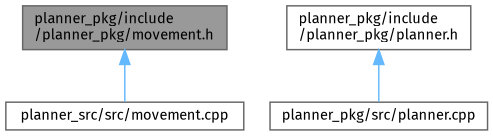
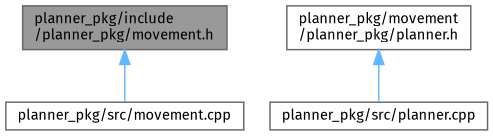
node "planner_pkg/include /planner_pkg/planner.h": label "planner_pkg/include /planner_pkg/planner.h" -> "planner_pkg/movement /planner_pkg/planner.h"
node "planner_src/src/movement.cpp": label "planner_src/src/movement.cpp" -> "planner_pkg/src/movement.cpp"
